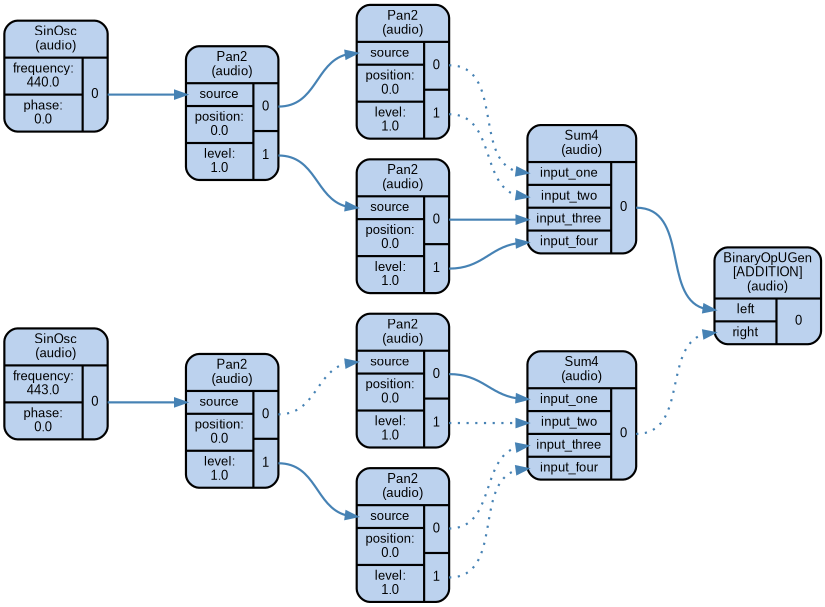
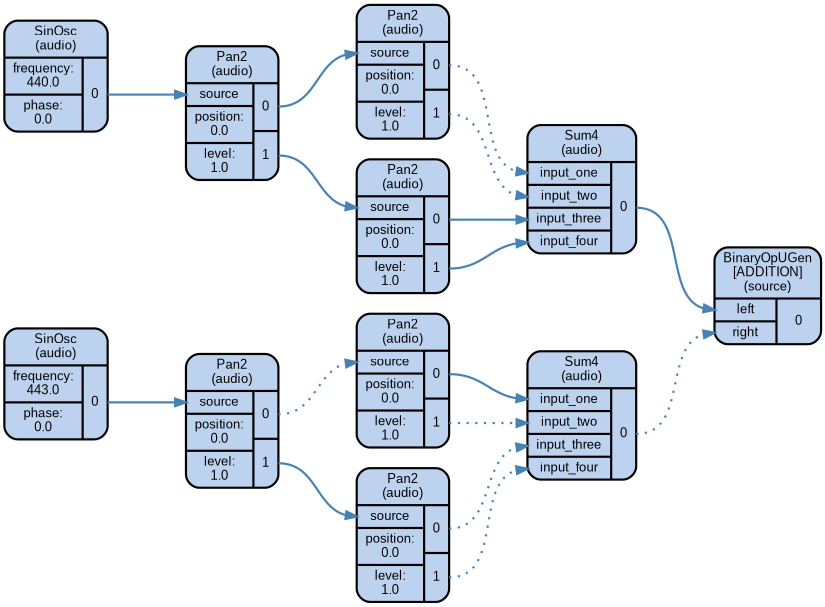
node "BinaryOpUGen": text "(audio)" -> "(source)"
